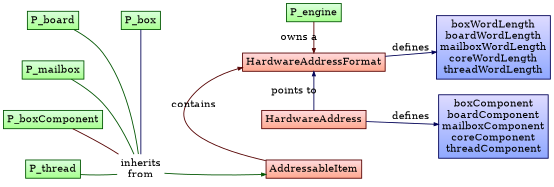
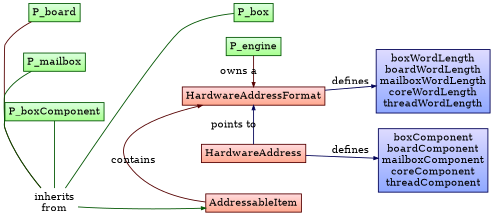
edge "P_board" -- "inherits from": color #005500 -> #550000
edge "P_box" -- "inherits from": color #000055 -> #005500
edge "P_boxComponent" -- "inherits from": color #550000 -> #005500
node "P_thread": removed
